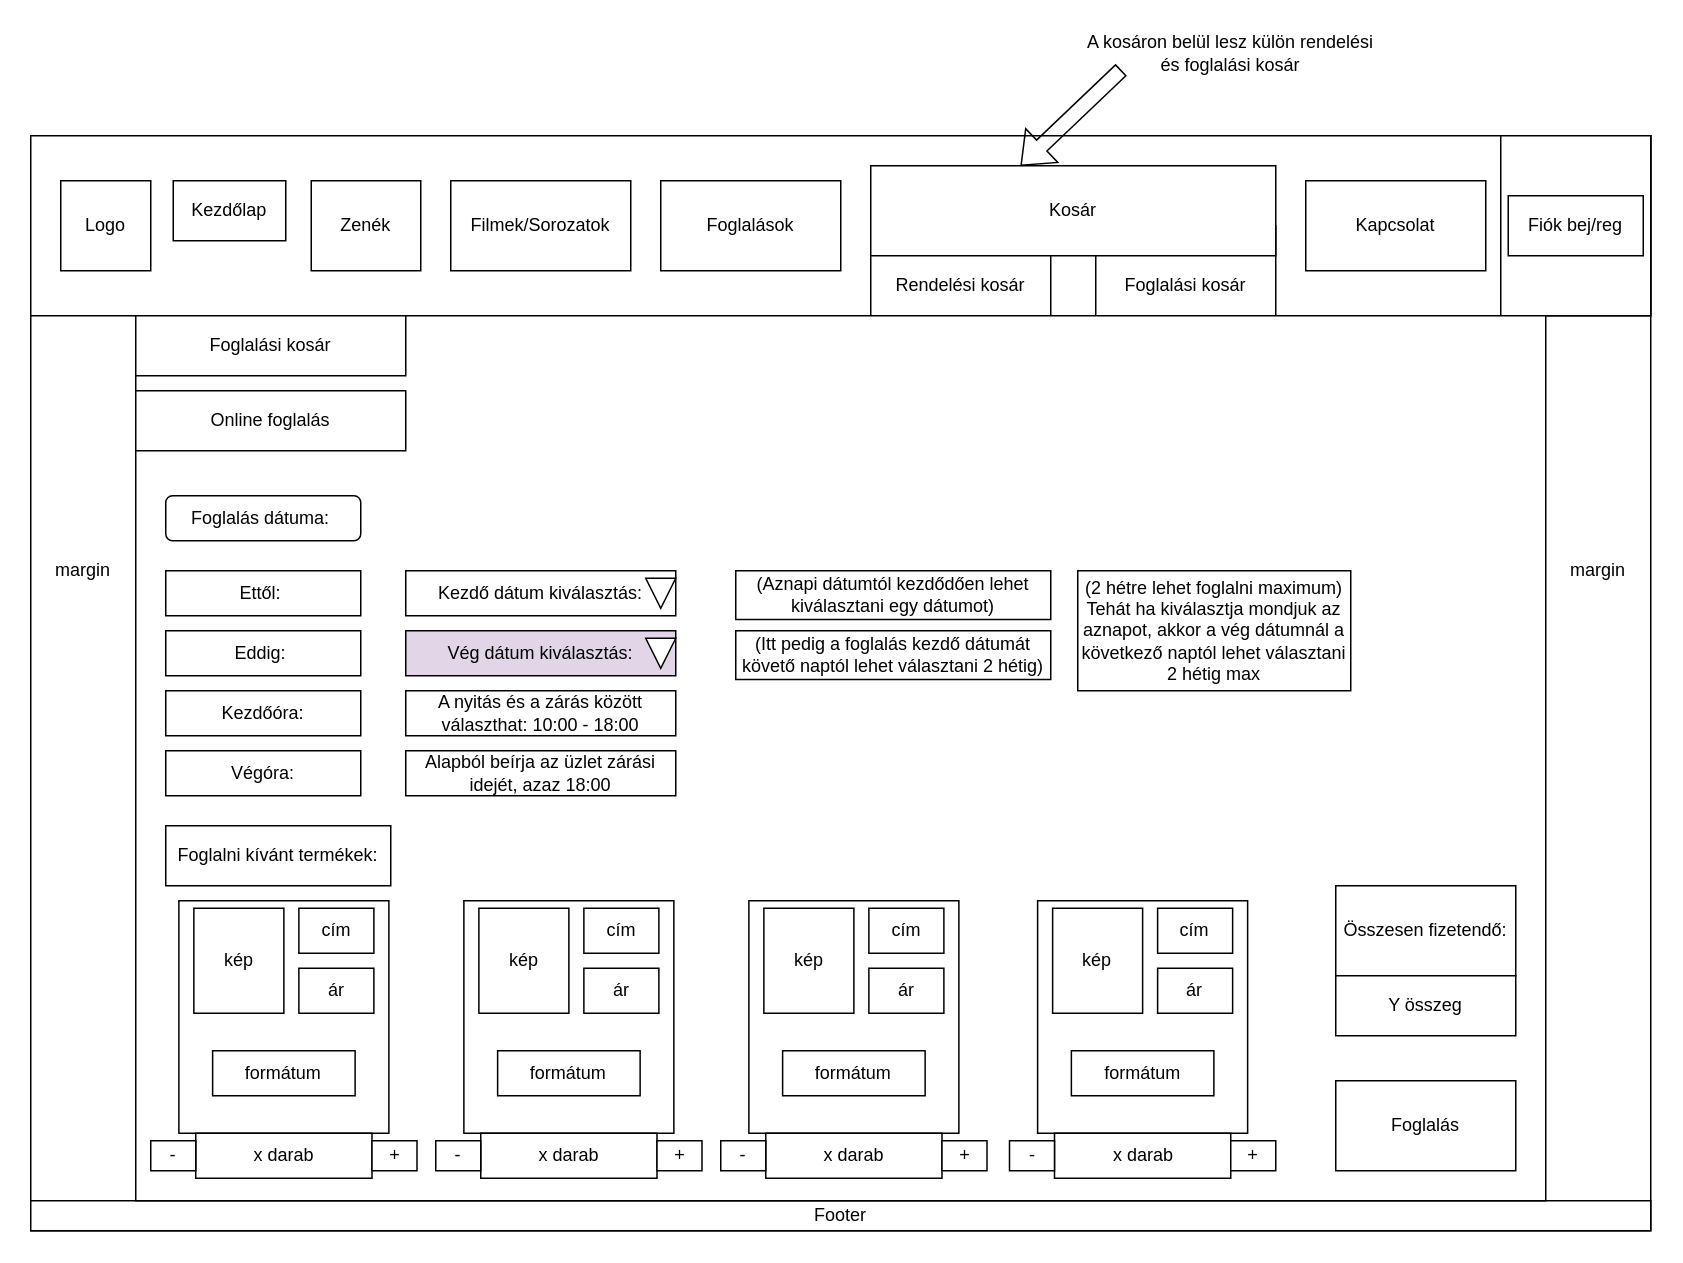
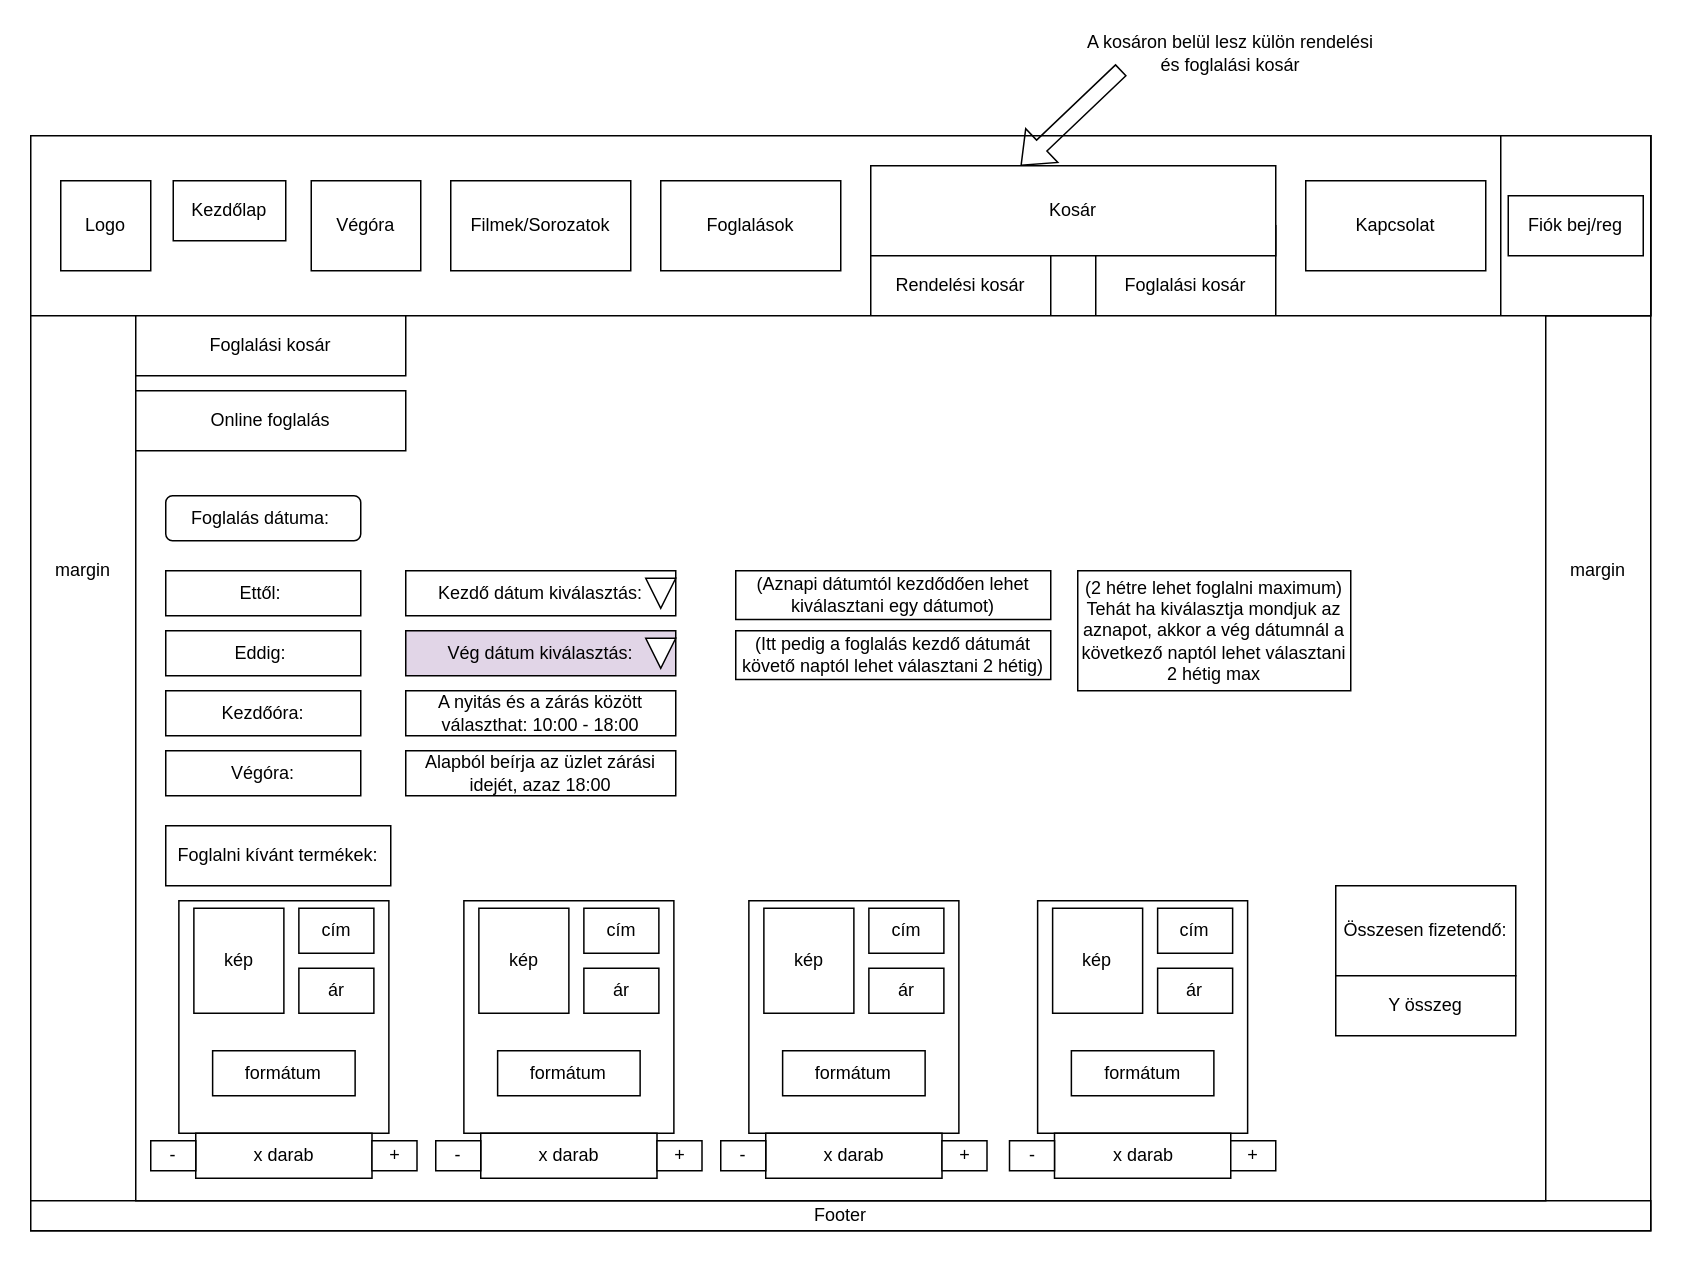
node "Zenék": label "Zenék" -> "Végóra"
node "Foglalás": removed
